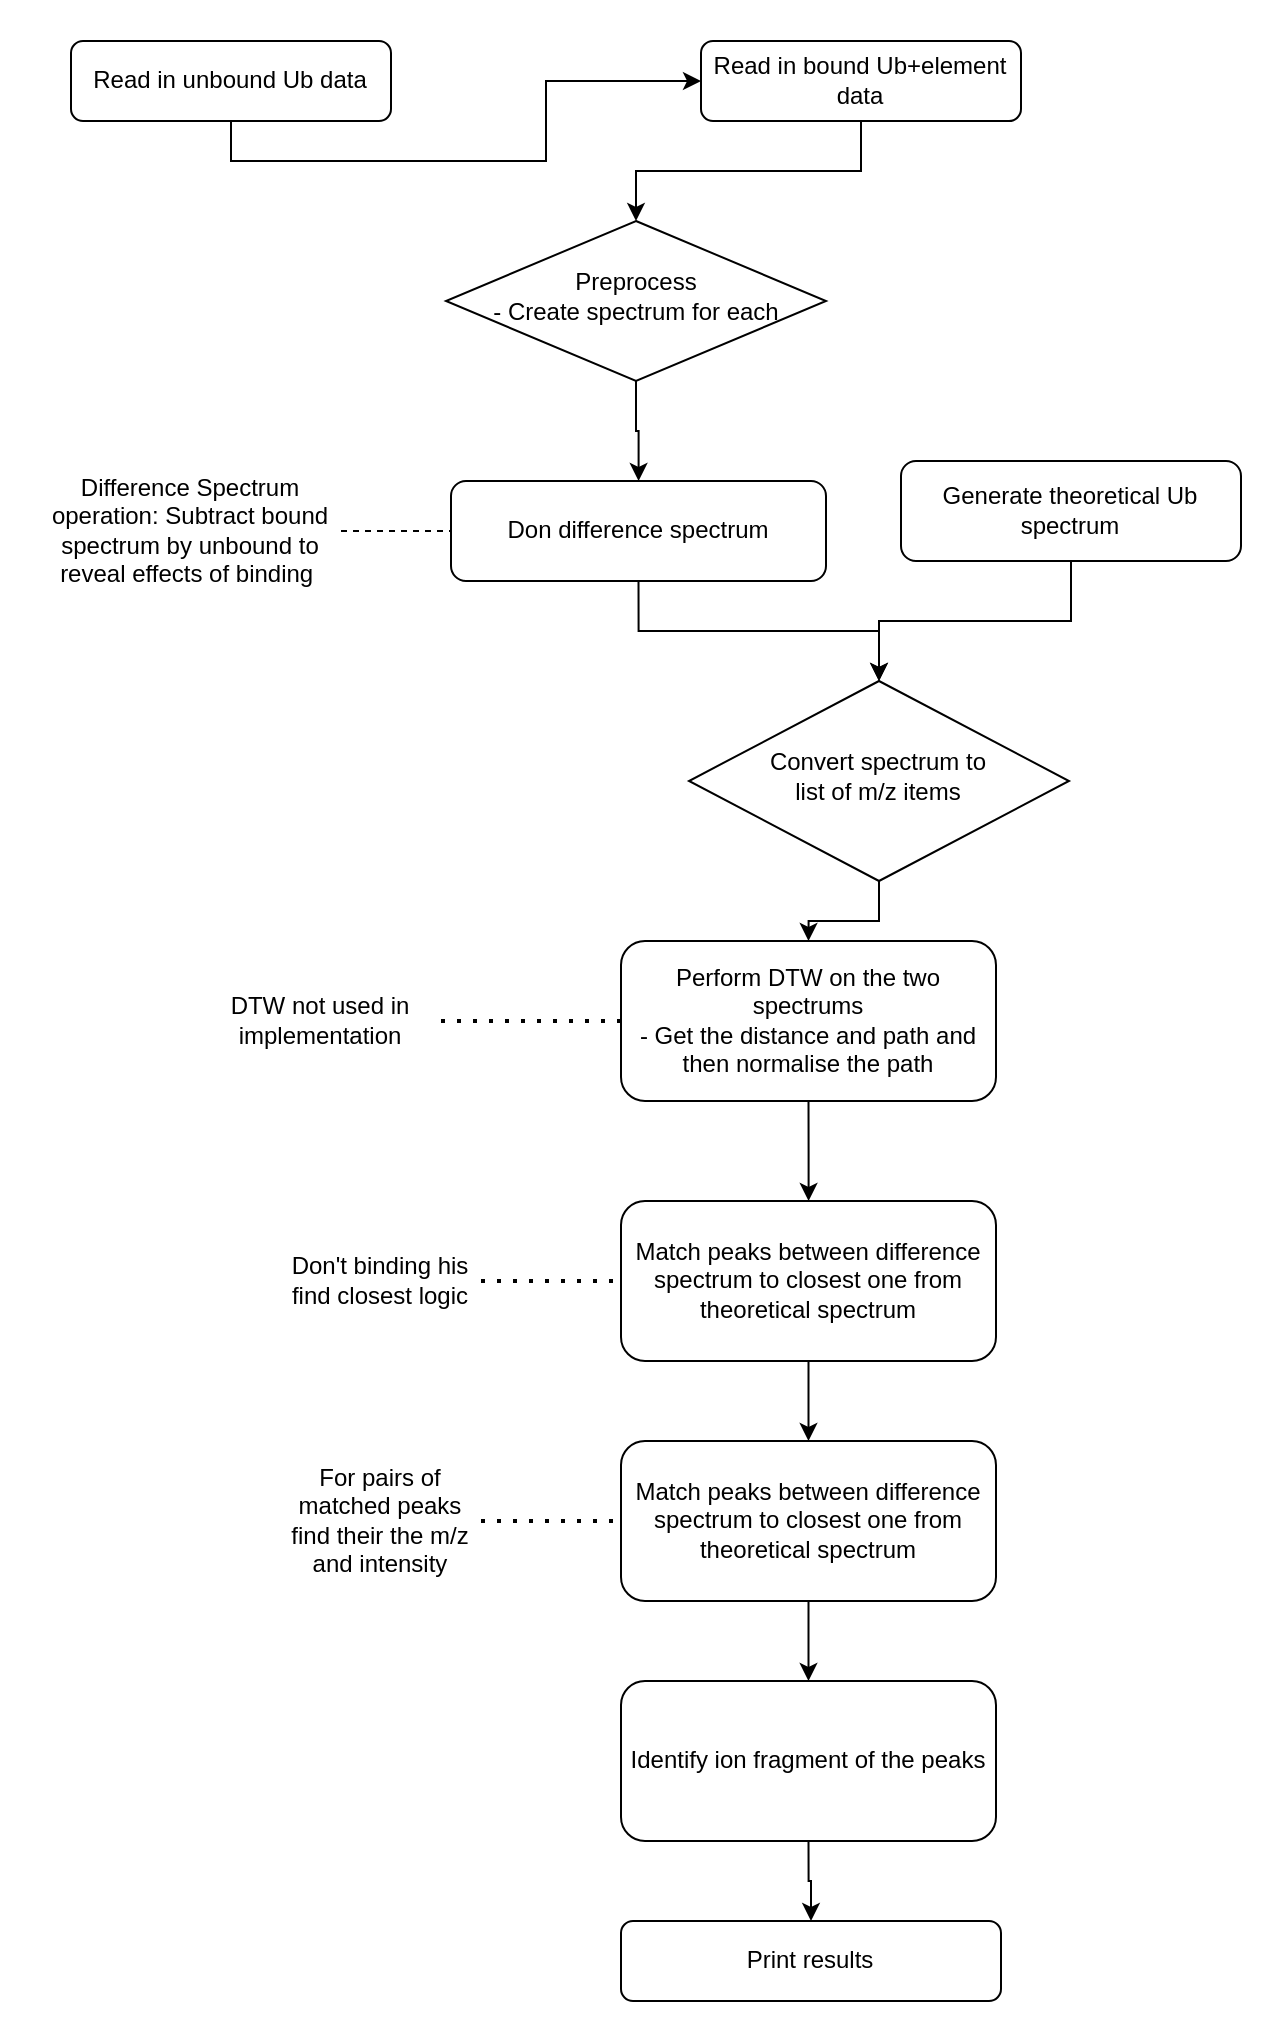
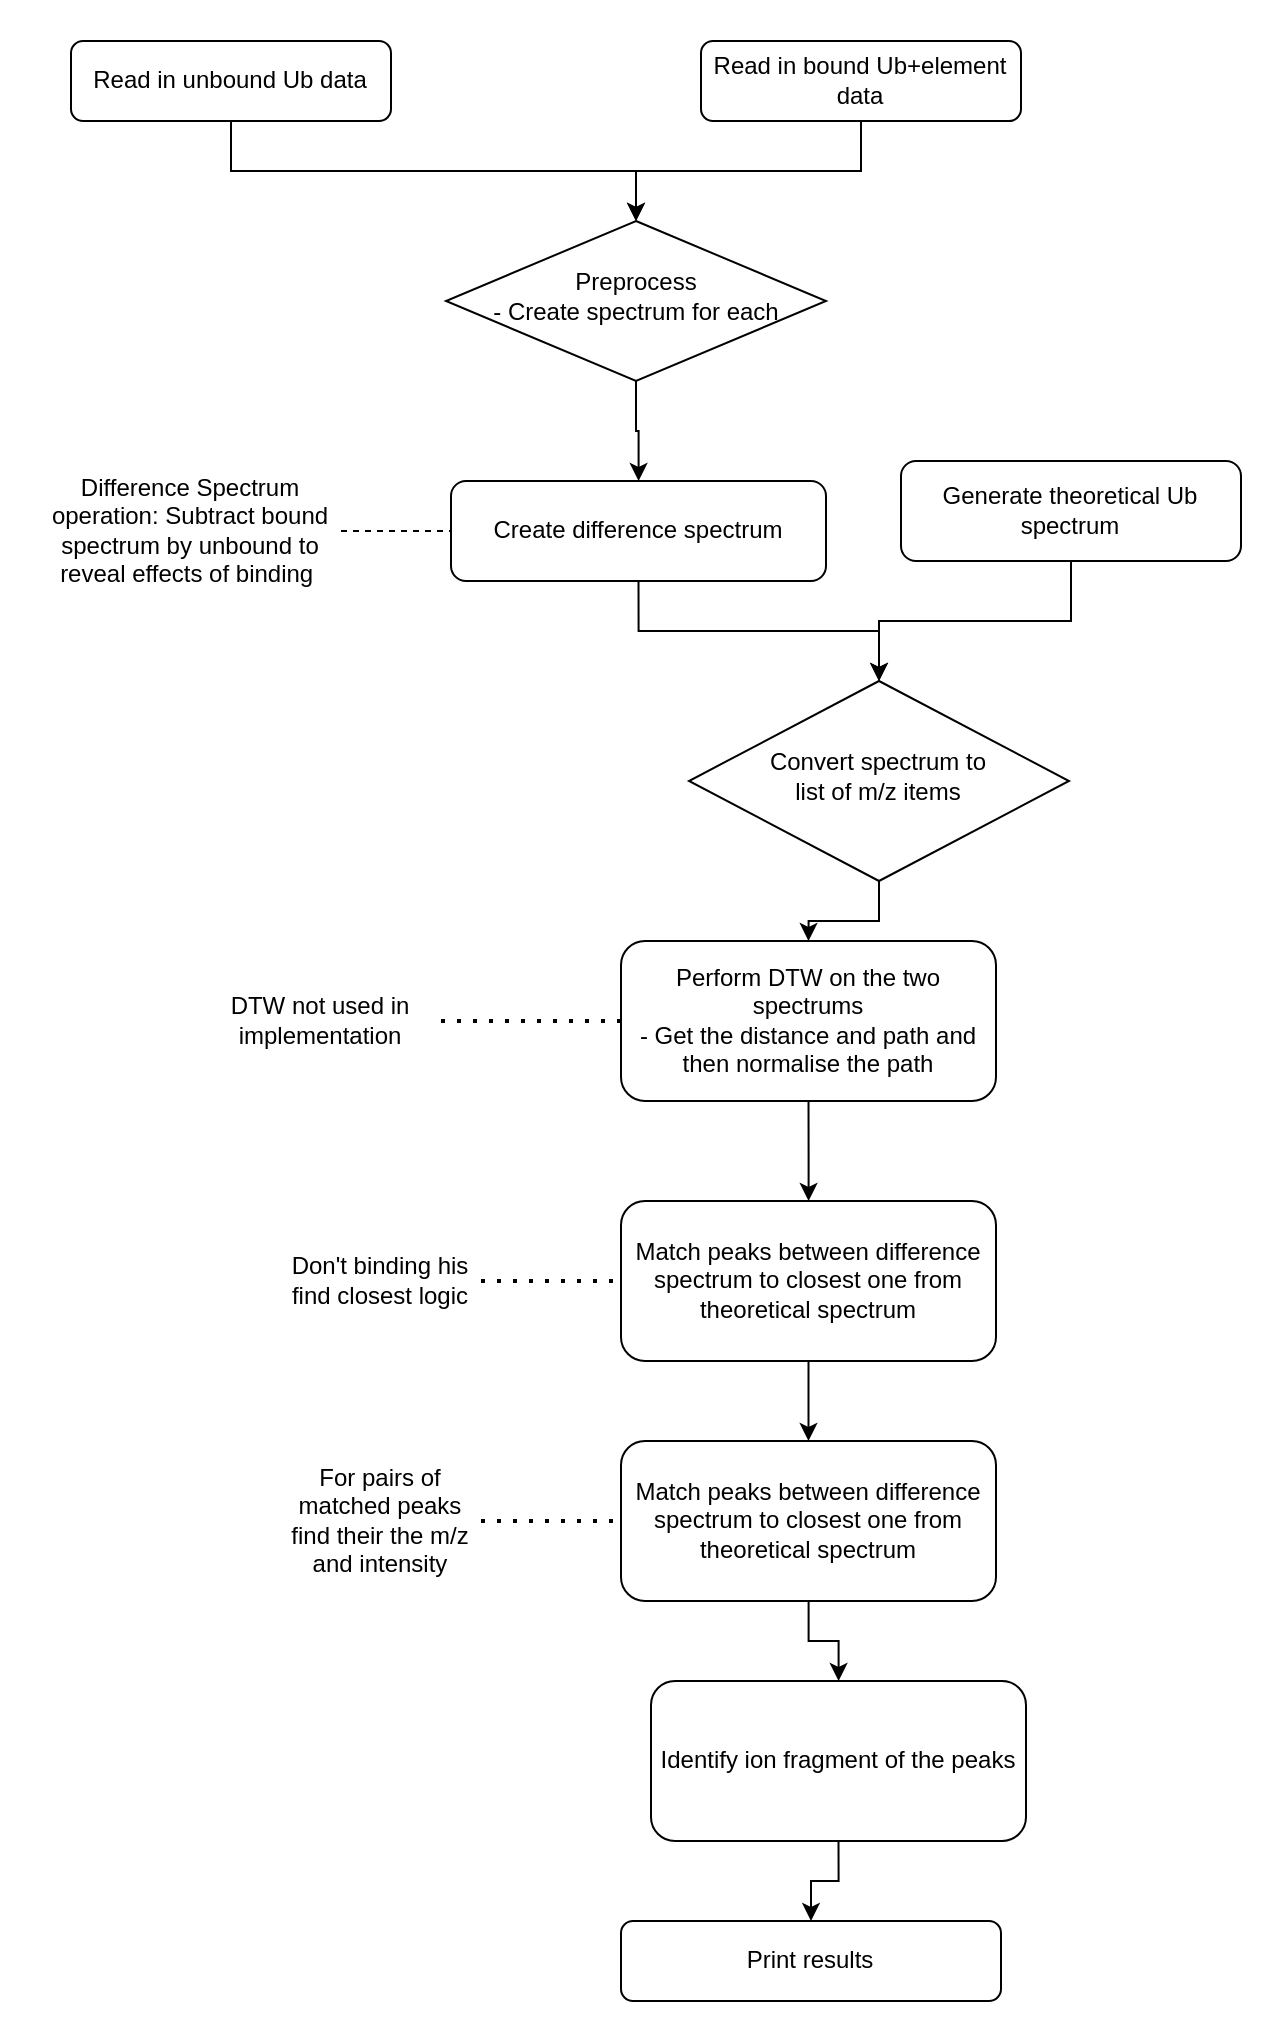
edge "Read in unbound Ub data" -> "Read in bound Ub+element data": now "Read in unbound Ub data" -> "Preprocess - Create spectrum for each"
node "Don difference spectrum": label "Don difference spectrum" -> "Create difference spectrum"
node "Identify ion fragment of the peaks": moved (809, 1761) -> (839, 1761)
